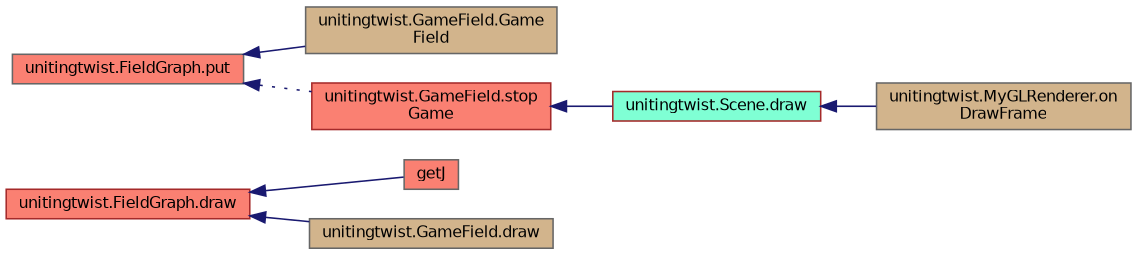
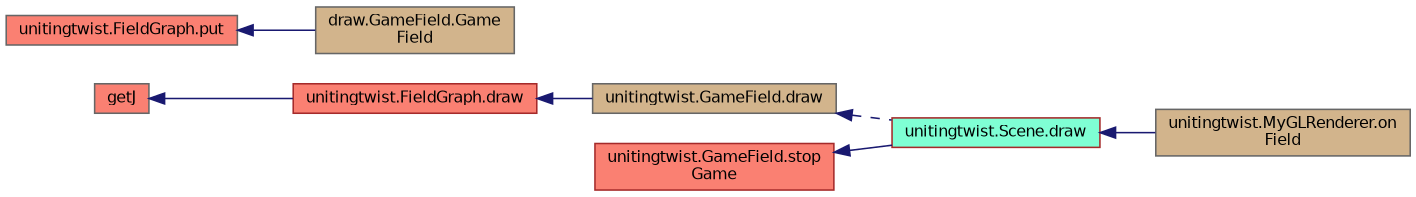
node "unitingtwist.GameField.Game Field": label "unitingtwist.GameField.Game Field" -> "draw.GameField.Game Field"
edge "unitingtwist.GameField.stop Game" -> "unitingtwist.FieldGraph.put": removed
node "unitingtwist.MyGLRenderer.on DrawFrame": label "unitingtwist.MyGLRenderer.on DrawFrame" -> "unitingtwist.MyGLRenderer.on Field"
edge "unitingtwist.Scene.draw" -> "unitingtwist.GameField.draw": added
edge "getJ" -> "unitingtwist.FieldGraph.draw": reversed
